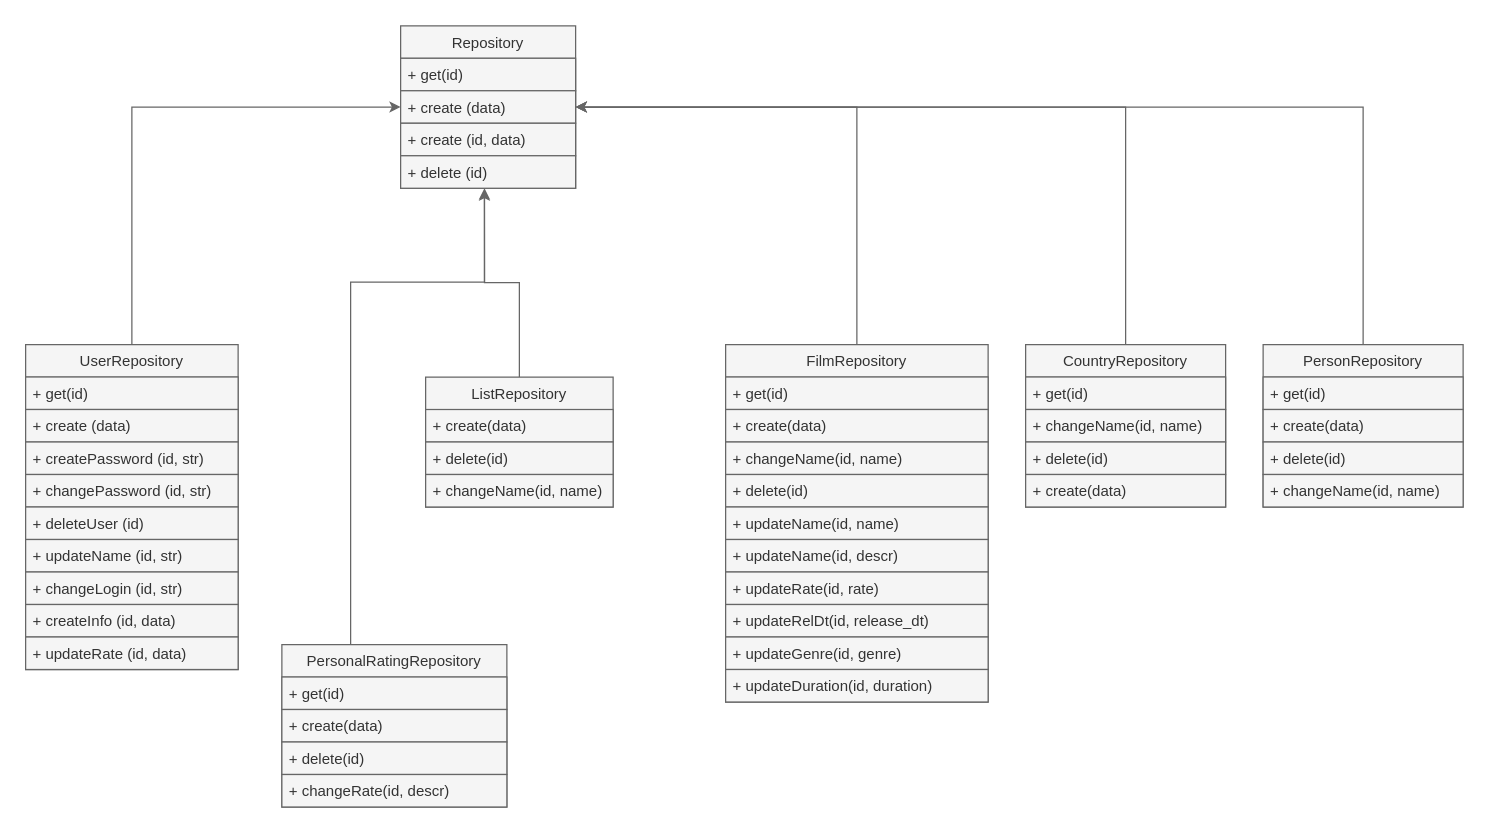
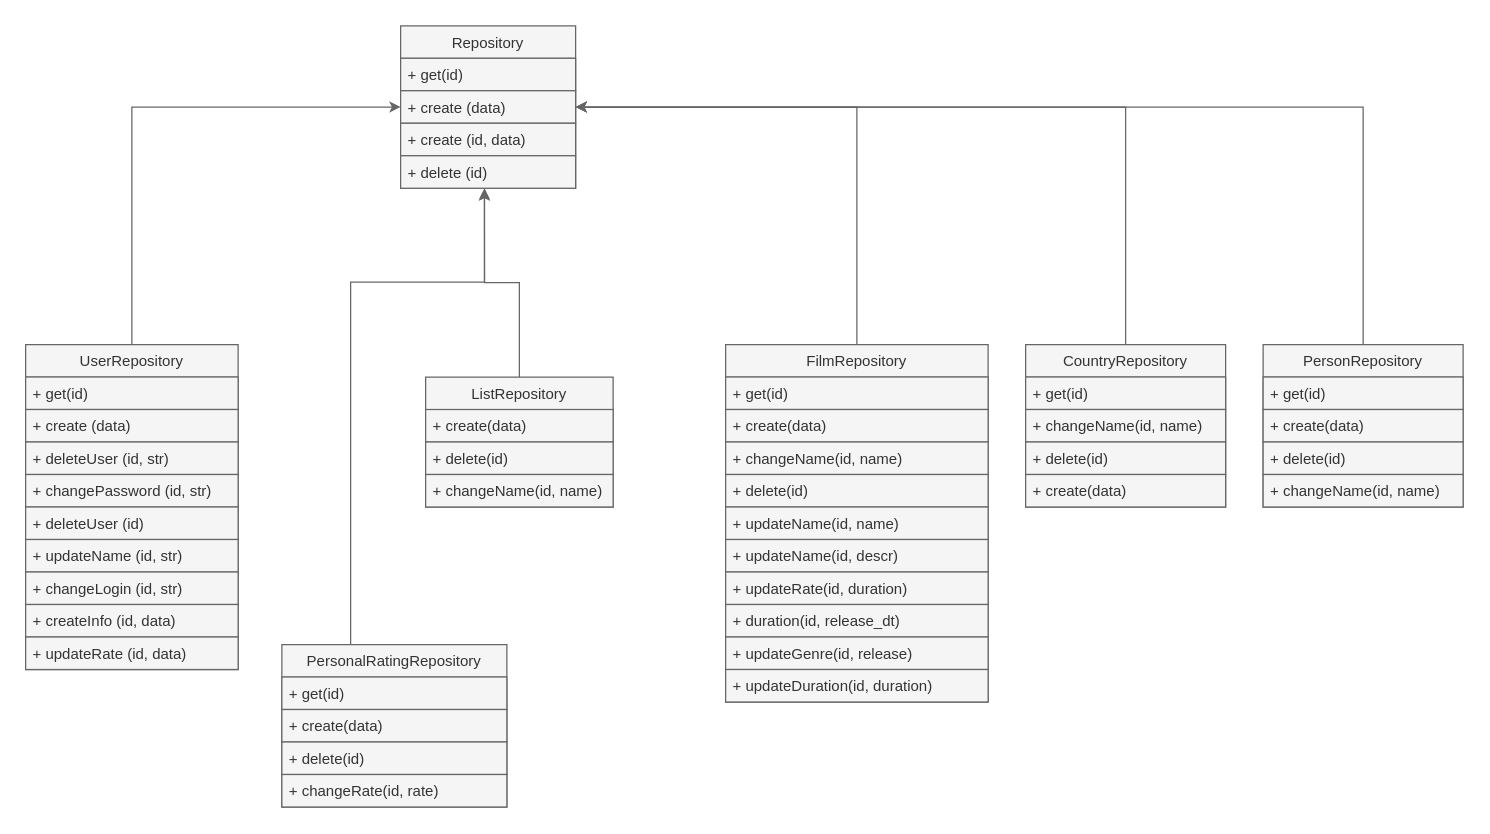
node "+ createPassword (id, str)": label "+ createPassword (id, str)" -> "+ deleteUser (id, str)"
node "+ updateRate(id, rate)": label "+ updateRate(id, rate)" -> "+ updateRate(id, duration)"
node "+ updateRelDt(id, release_dt)": label "+ updateRelDt(id, release_dt)" -> "+ duration(id, release_dt)"
node "+ updateGenre(id, genre)": label "+ updateGenre(id, genre)" -> "+ updateGenre(id, release)"
node "+ changeRate(id, descr)": label "+ changeRate(id, descr)" -> "+ changeRate(id, rate)"
